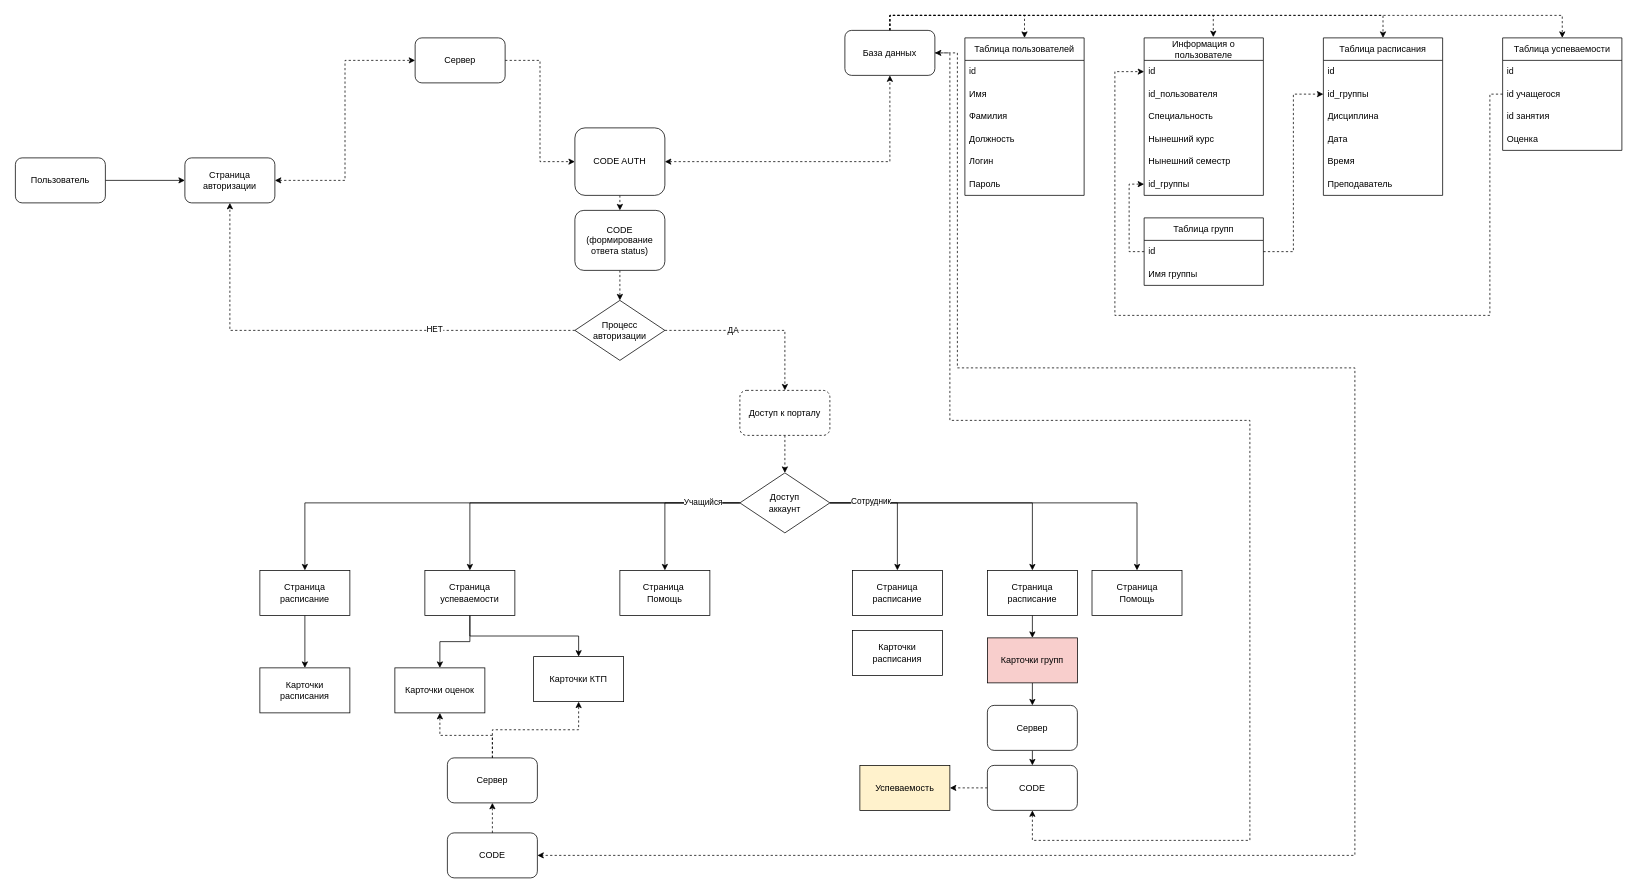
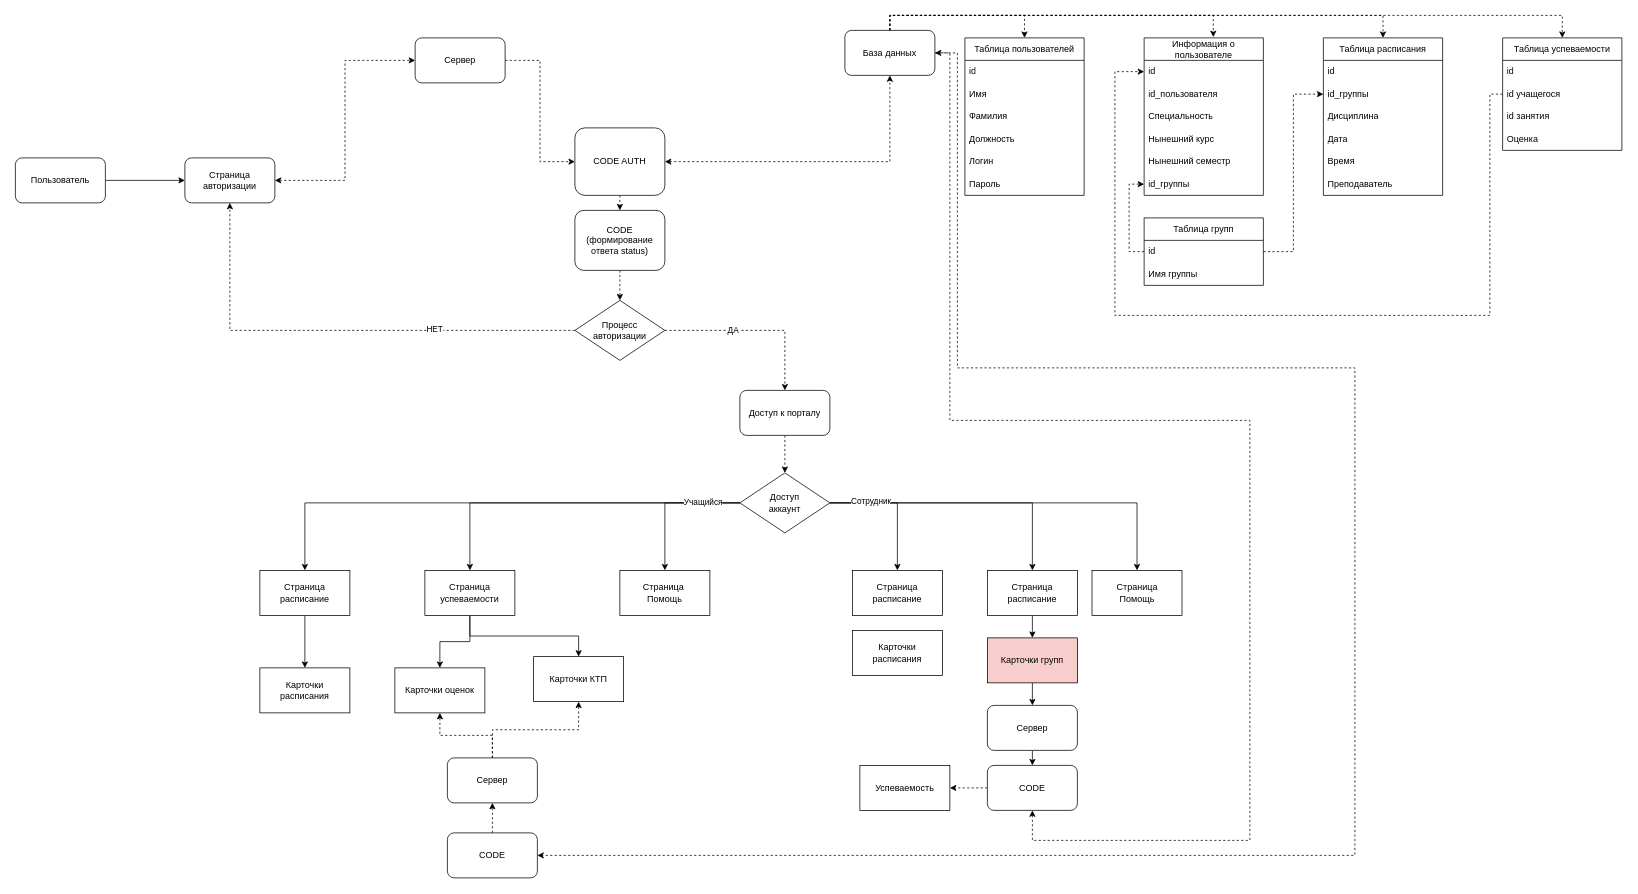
node "Доступ к порталу": style dashed -> solid
node "Успеваемость": fillcolor #fff2cc -> #ffffff
